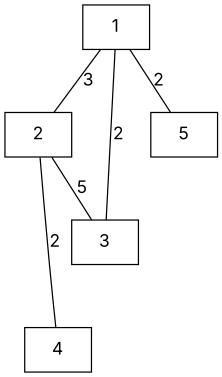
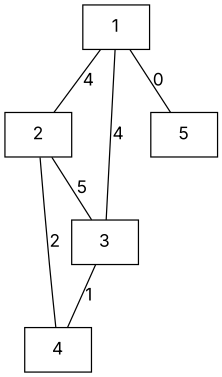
edge "1" -- "2": label "3" -> "4"
edge "1" -- "5": label "2" -> "0"
edge "1" -- "3": label "2" -> "4"
edge "3" -- "4": added, label "1"
